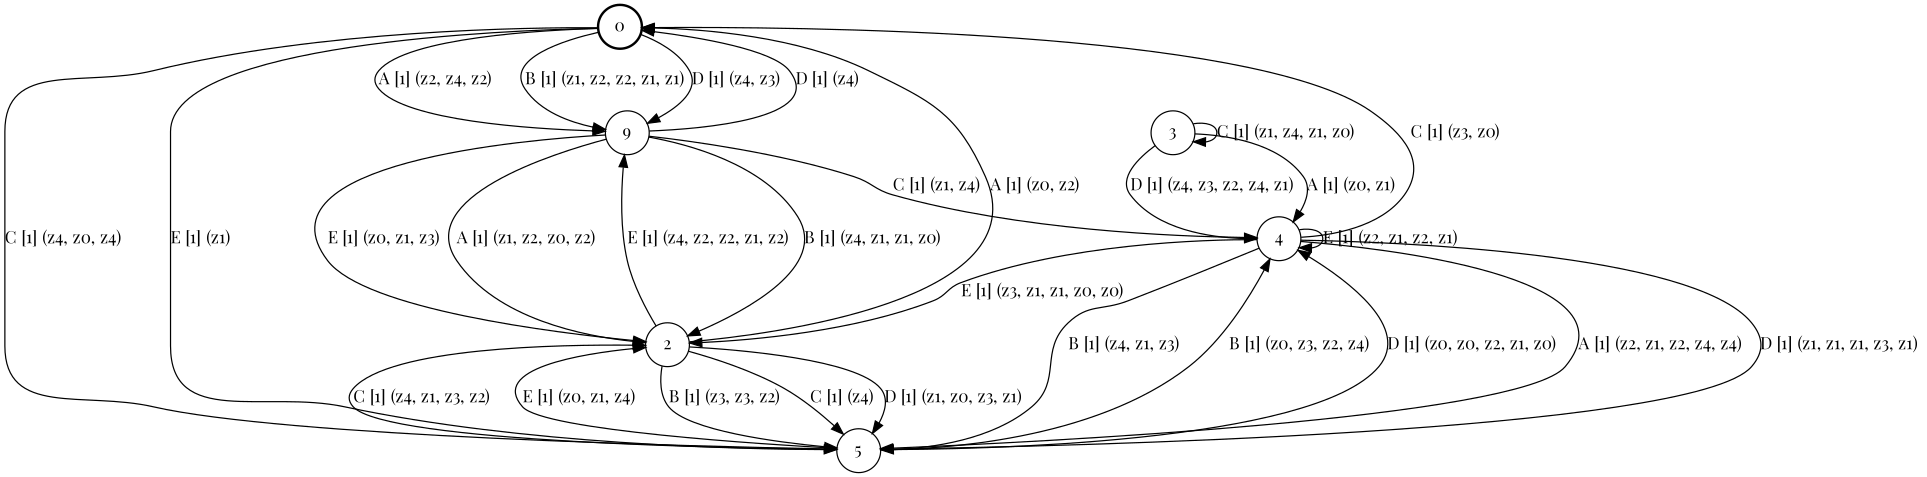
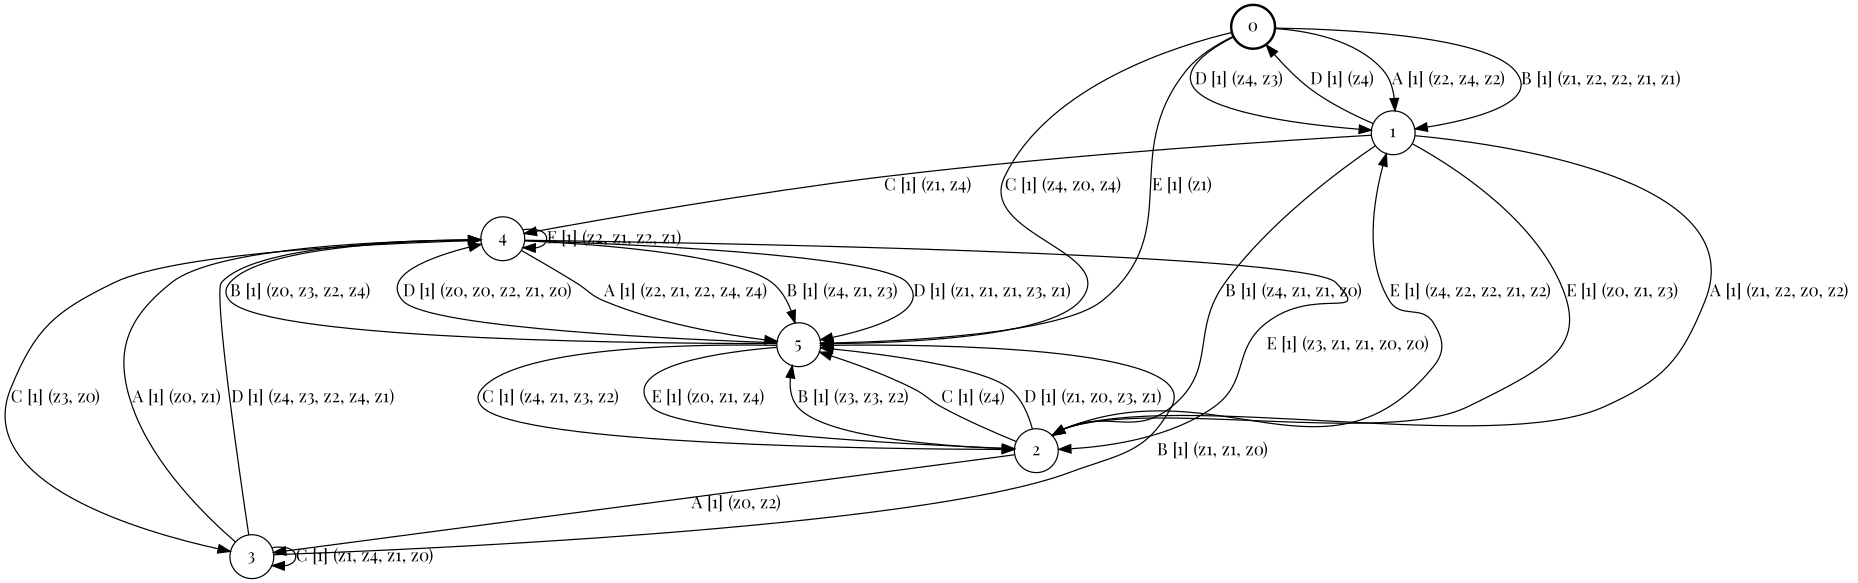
edge "4" -> "0": now "4" -> "3"
node "9": label "9" -> "1"
edge "2" -> "0": now "2" -> "3"
edge "3" -> "5": added, label "B [1] (z1, z1, z0)"
